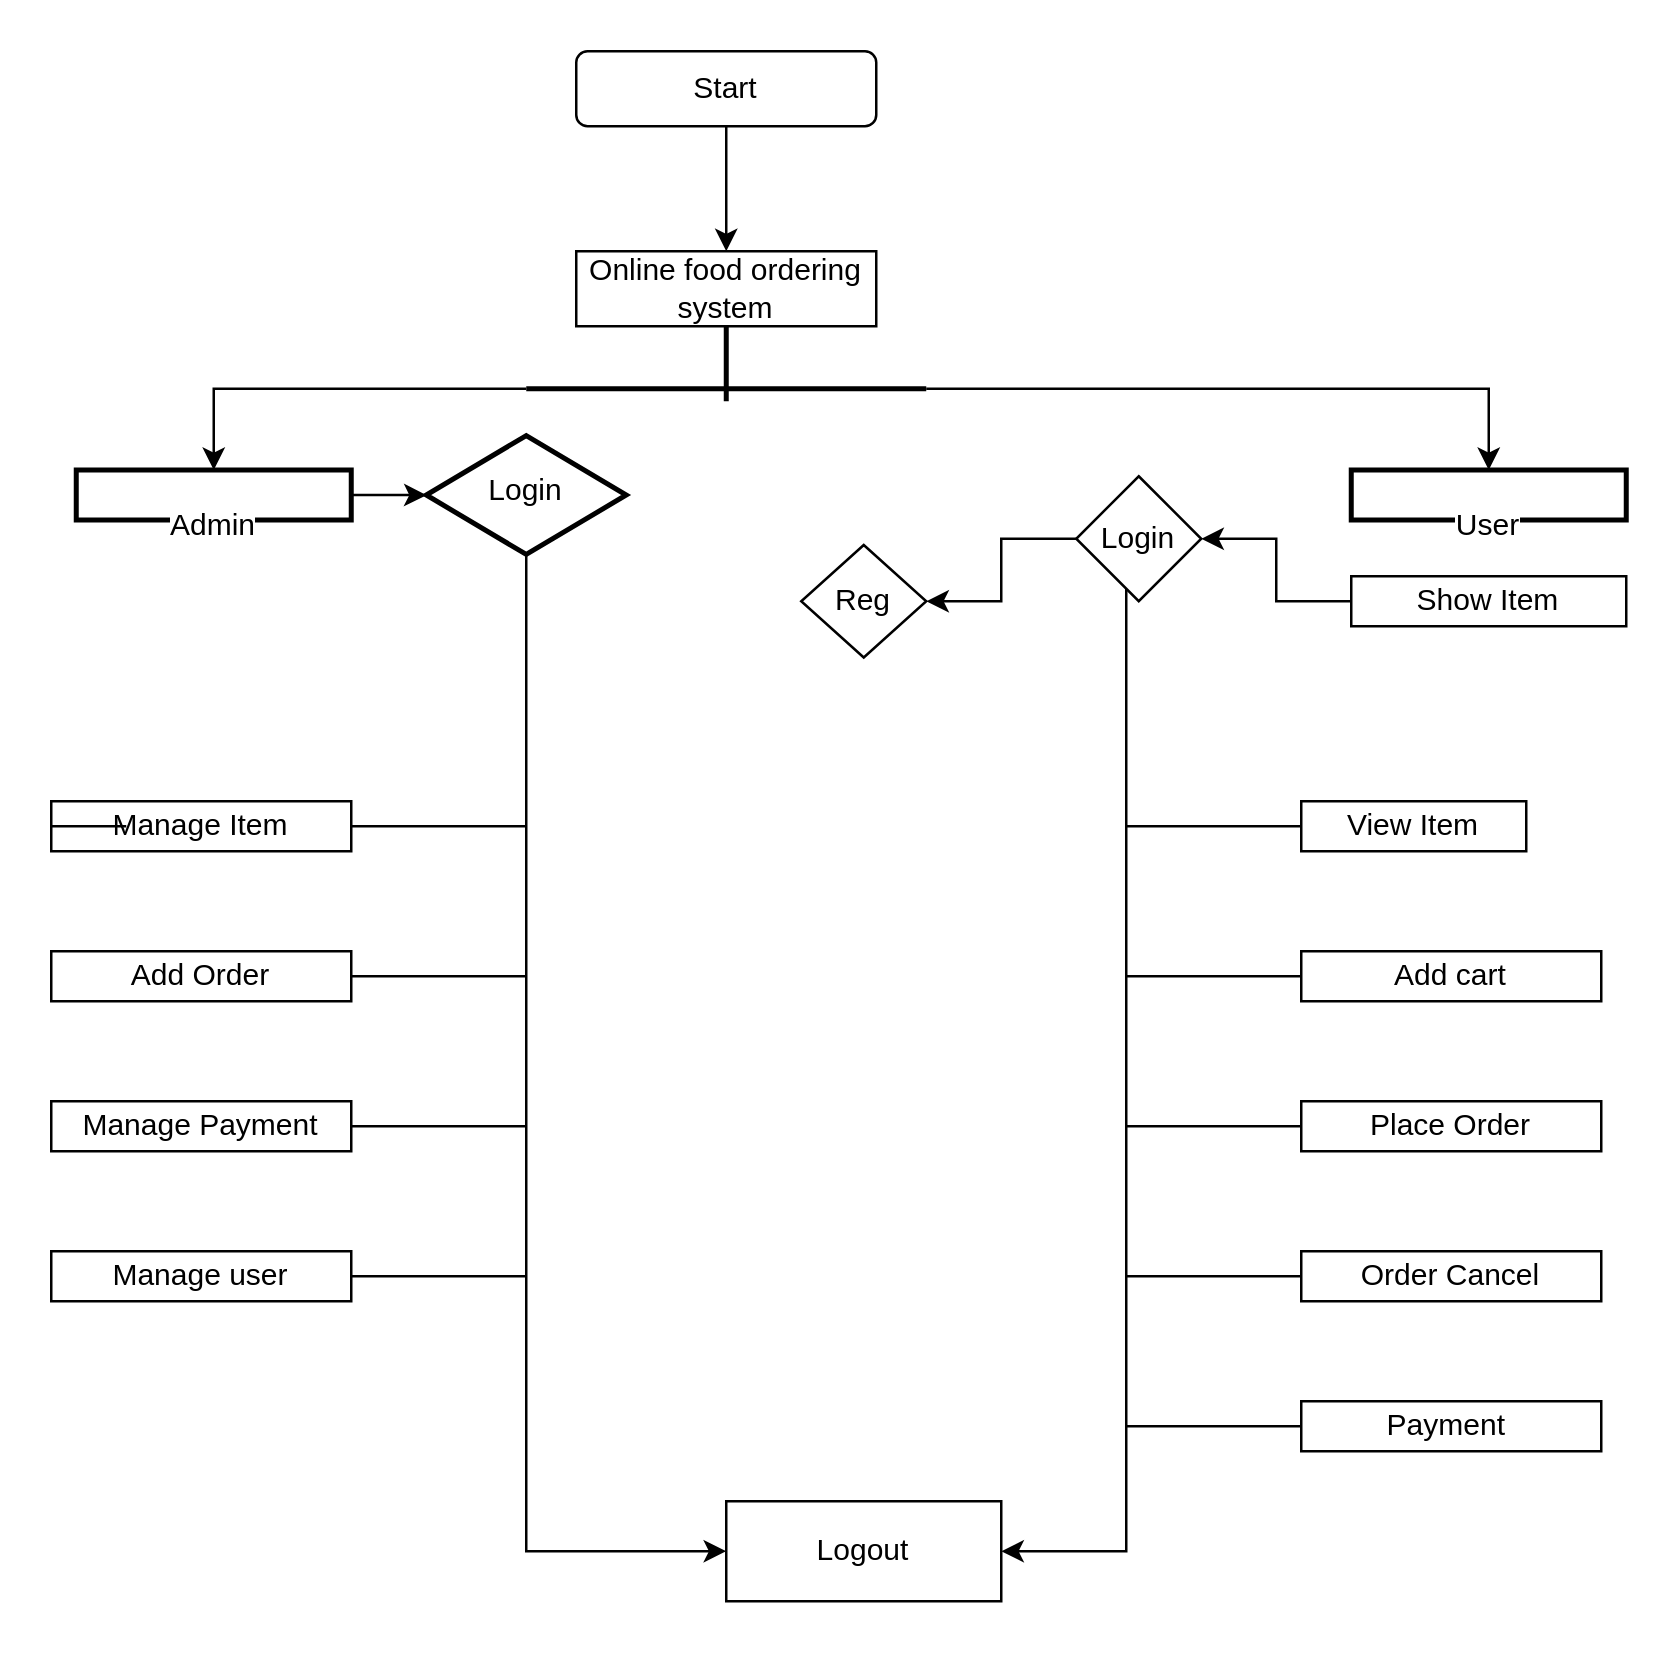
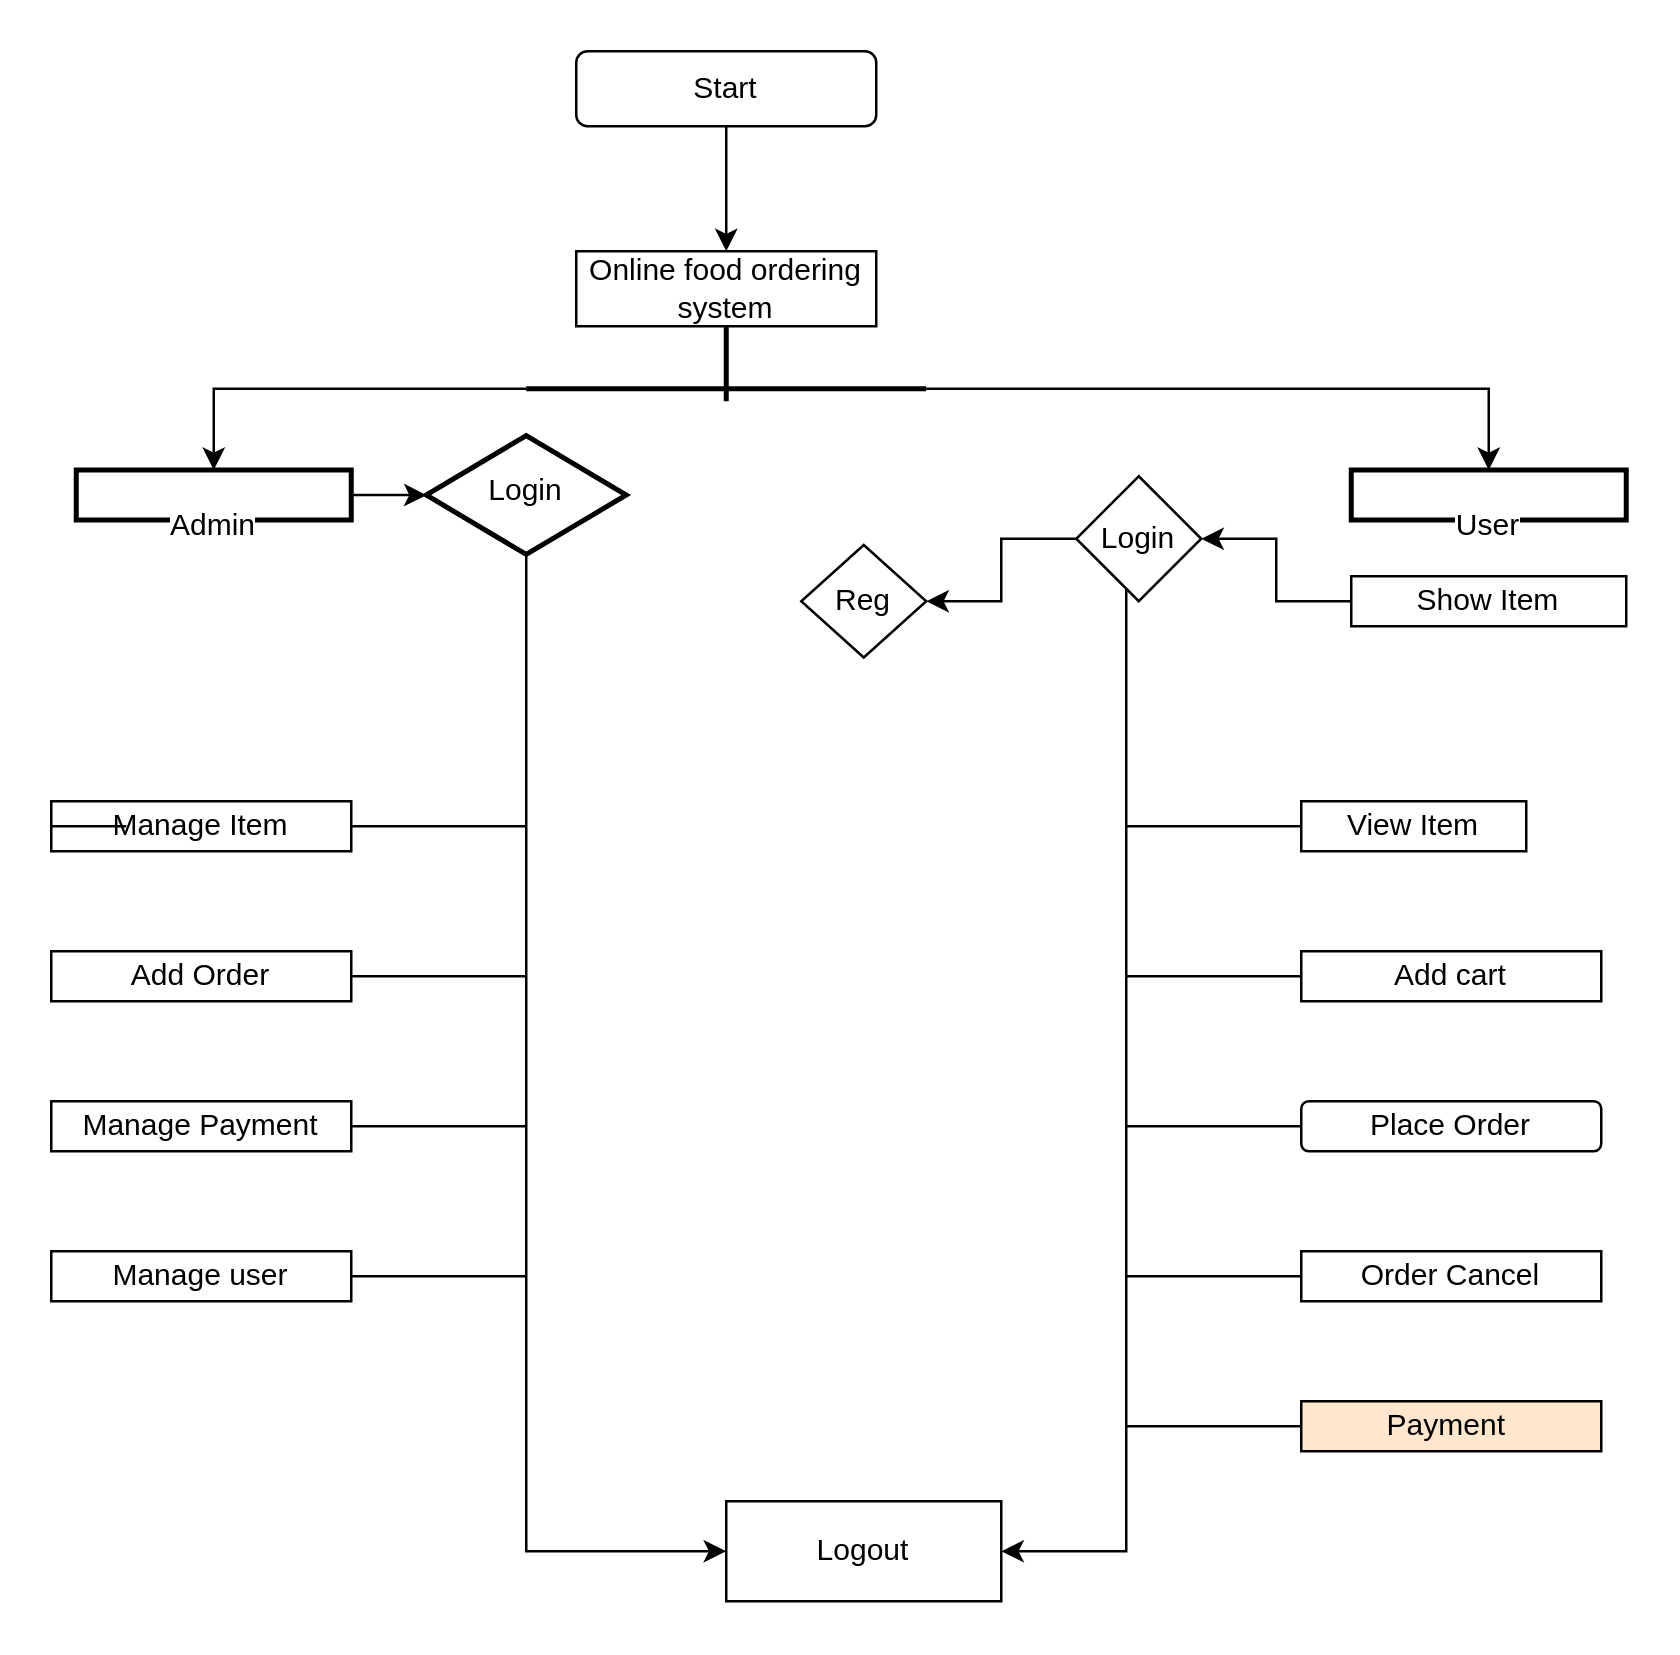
node "Place Order": shape rectangle -> rounded rectangle
node "Payment": fillcolor #ffffff -> #ffe6cc
